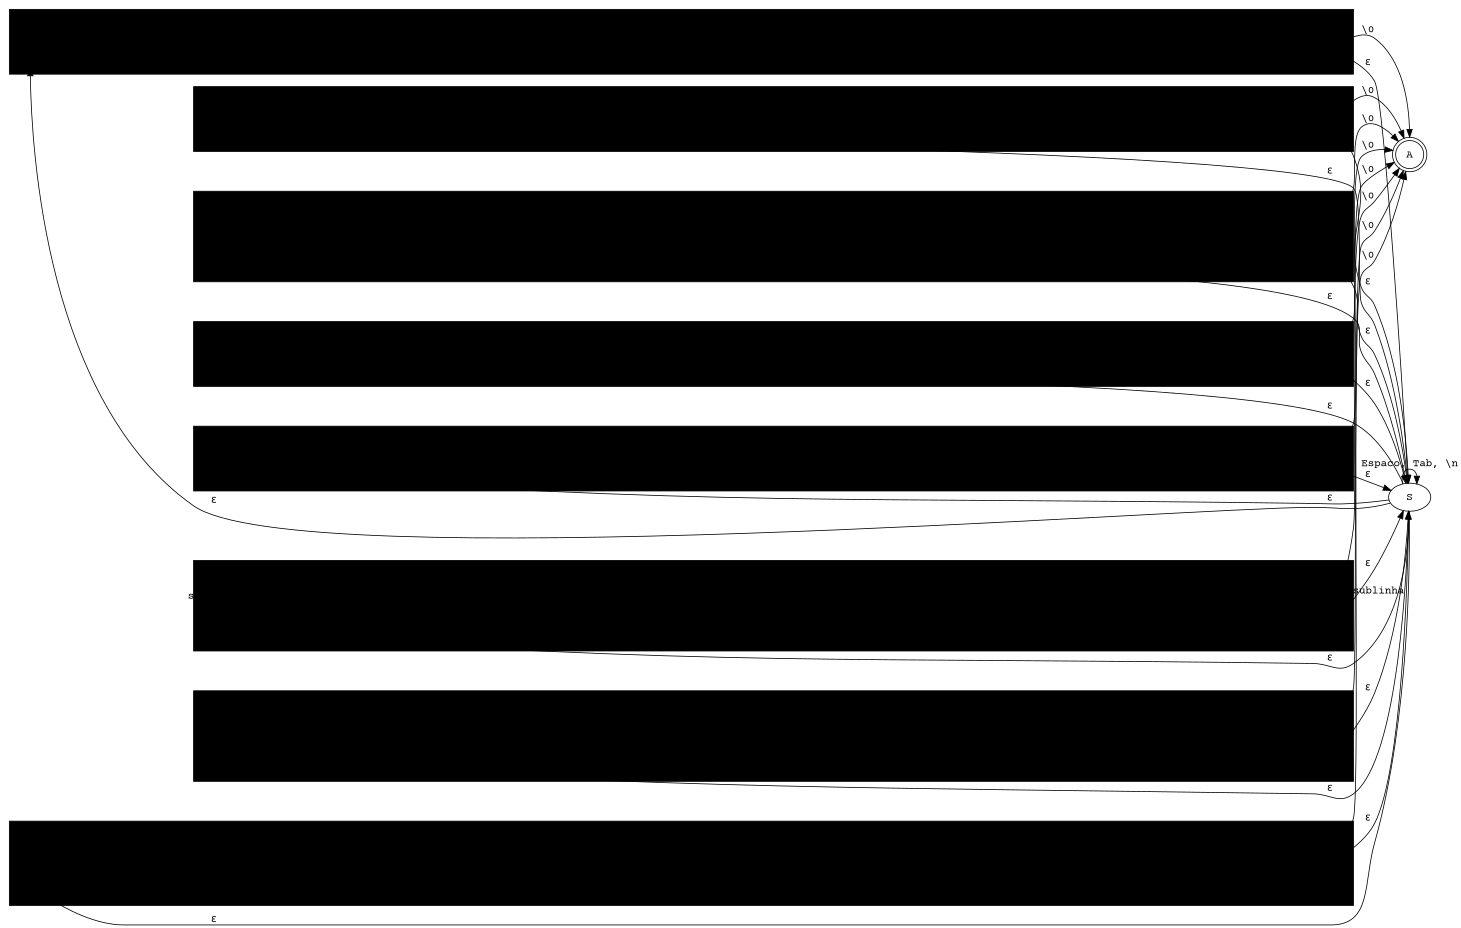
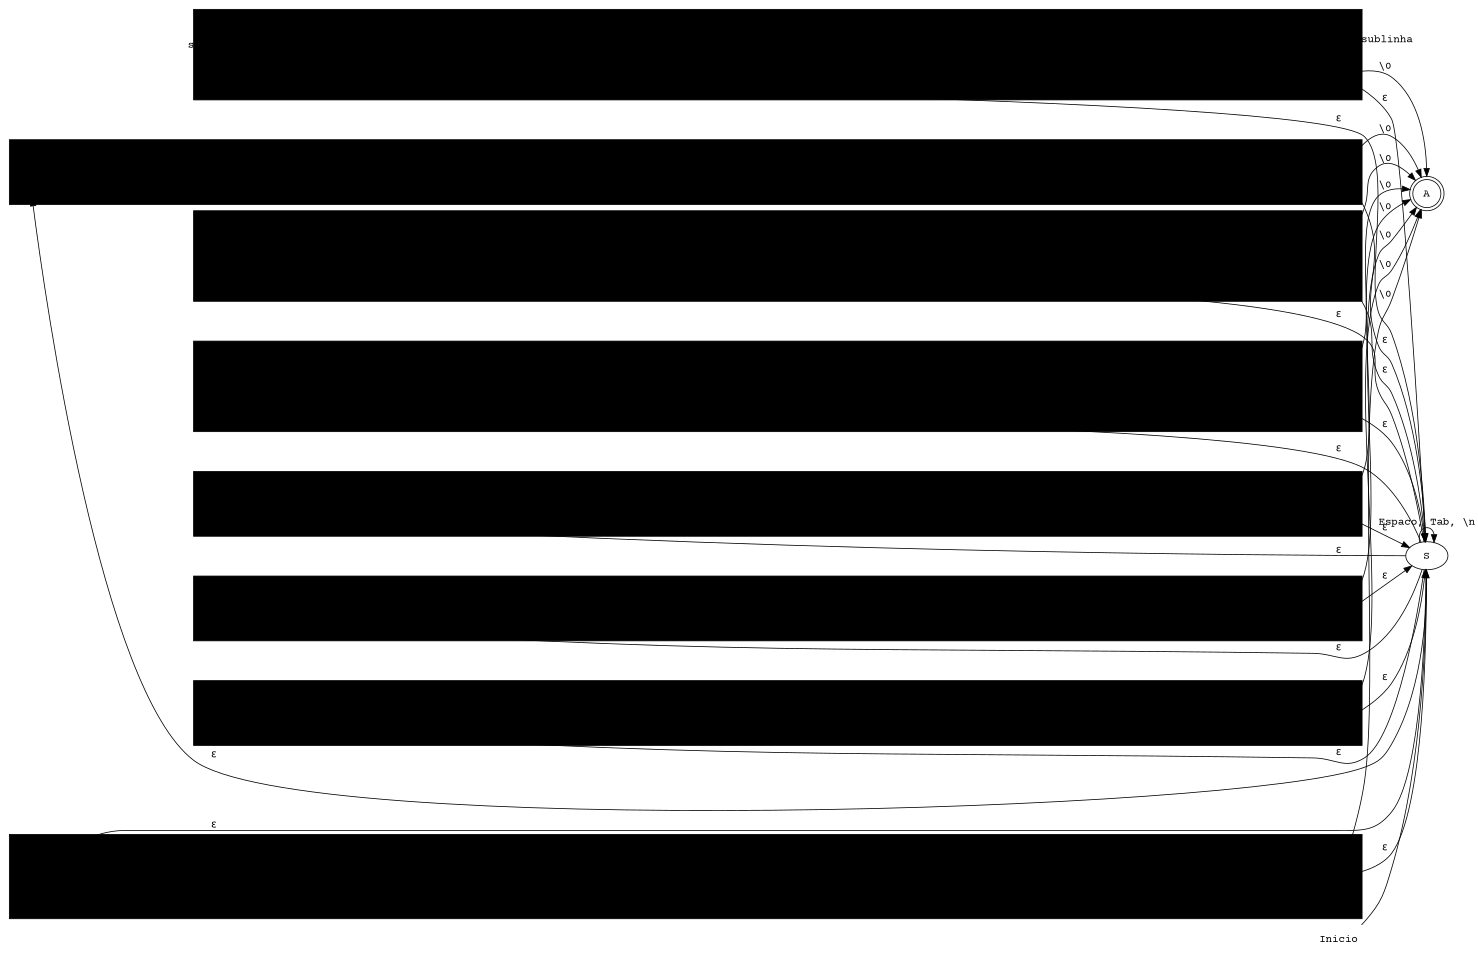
node "Inicio": added
